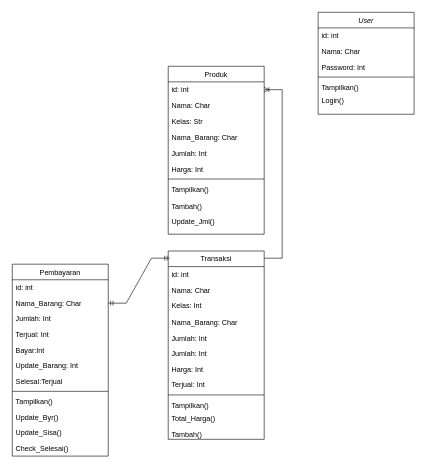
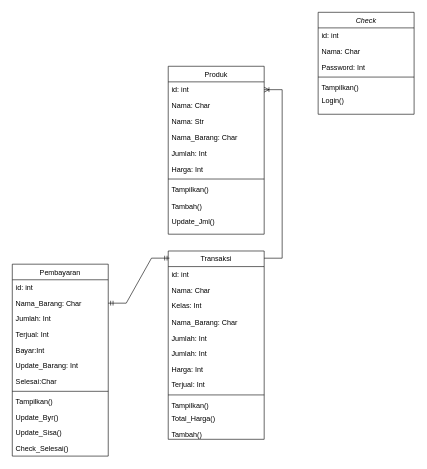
node "User": label "User" -> "Check"
node "Kelas: Str": label "Kelas: Str" -> "Nama: Str"
node "Selesai:Terjual": label "Selesai:Terjual" -> "Selesai:Char"
